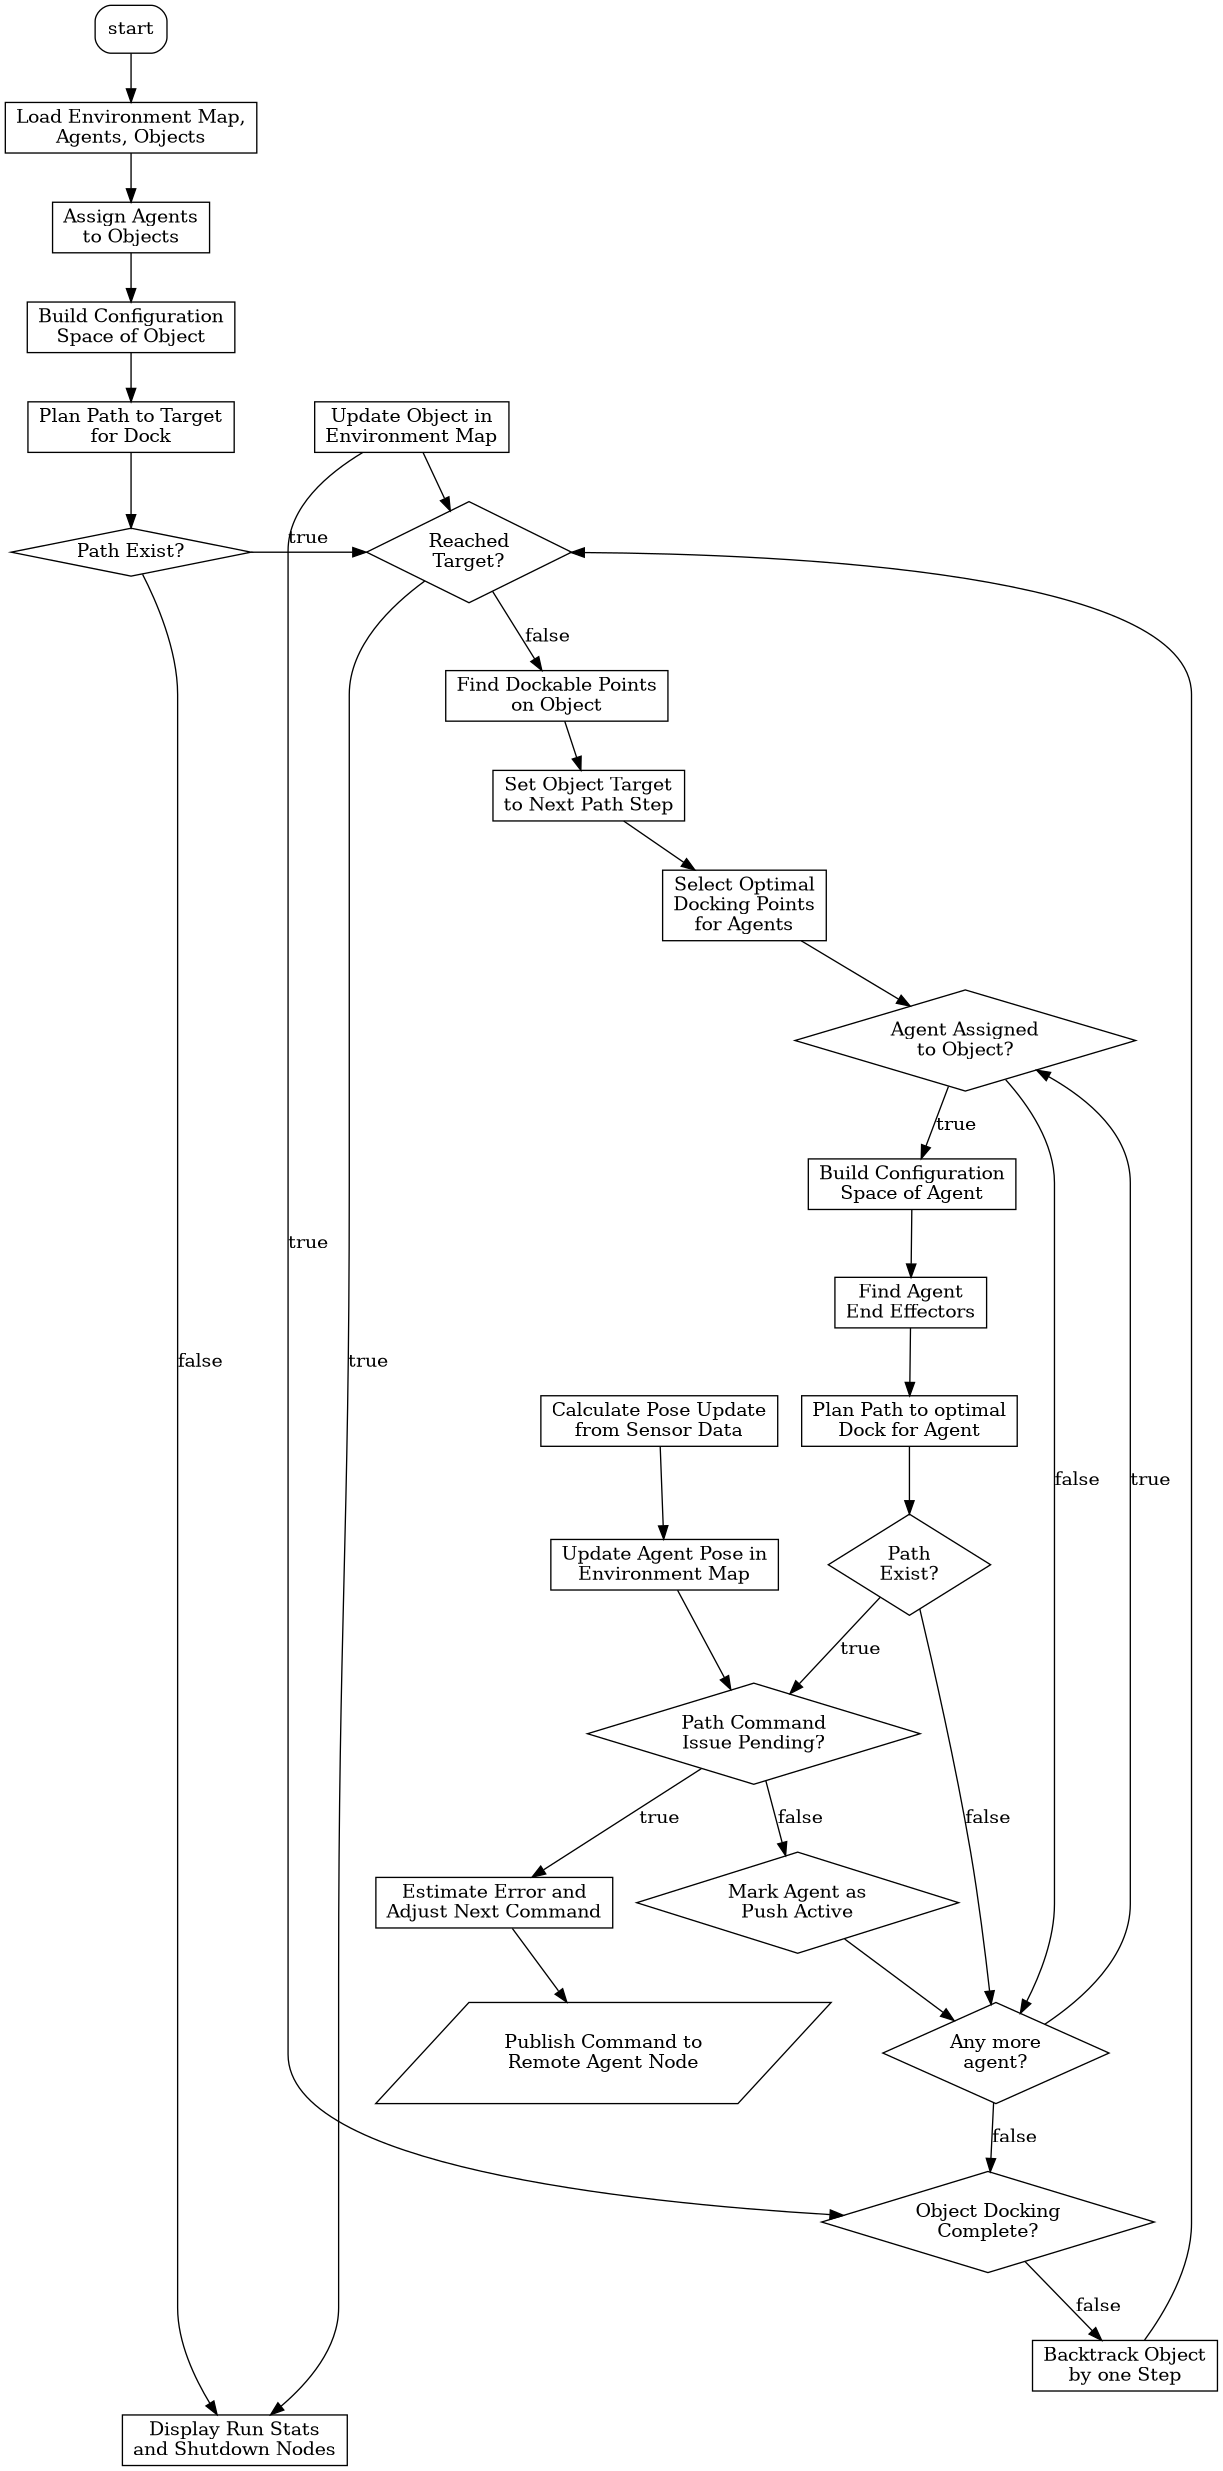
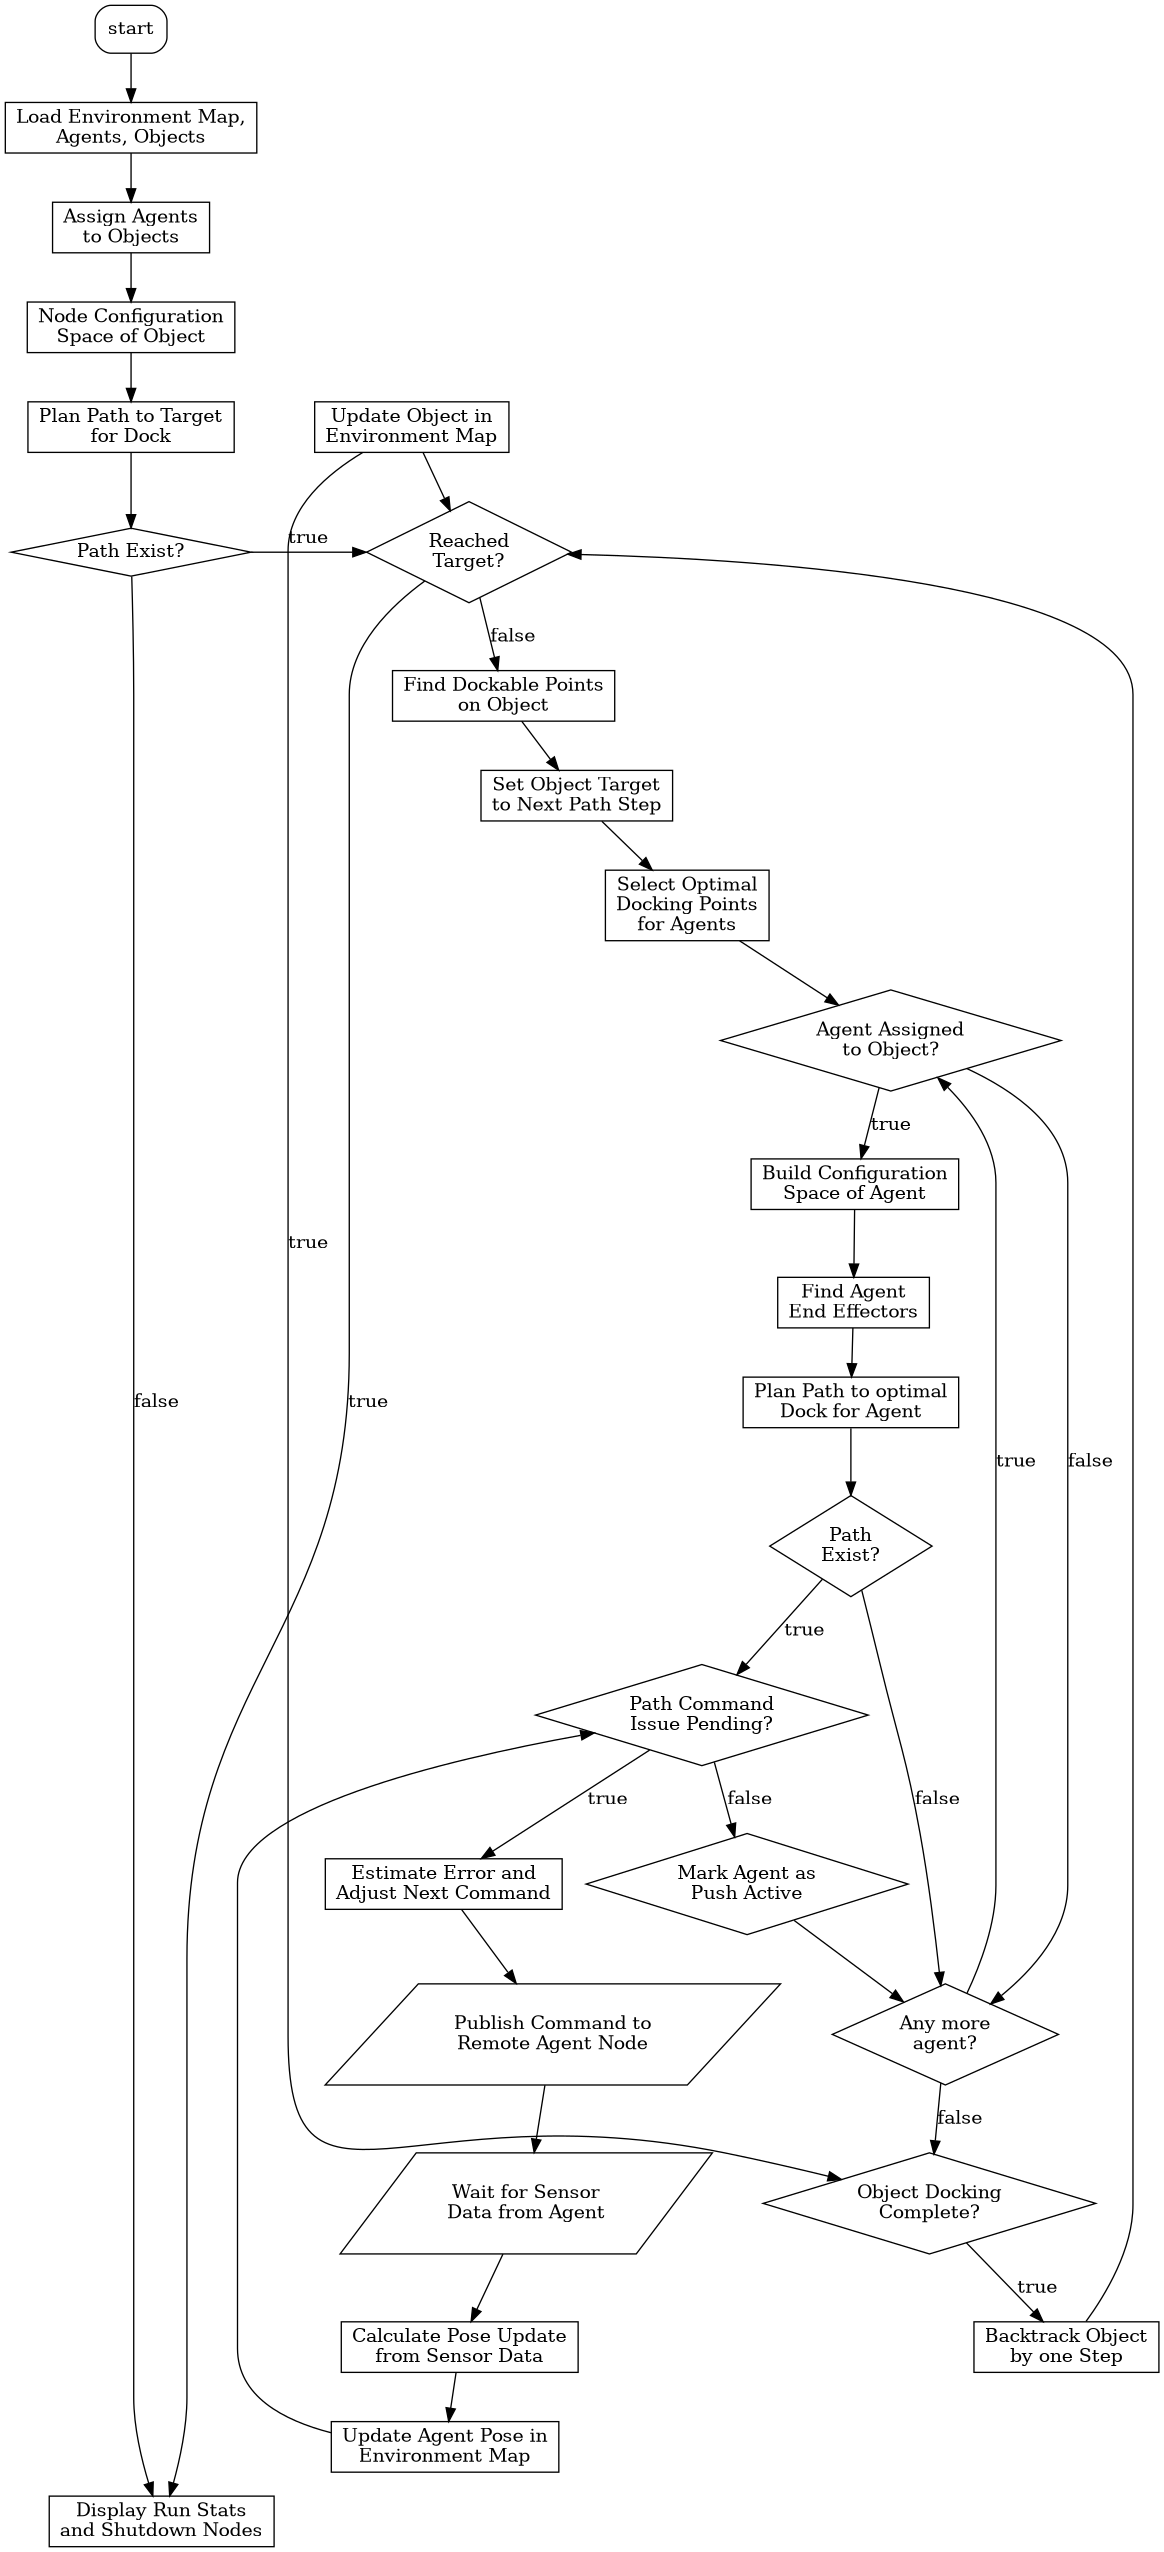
node "Build Configuration Space of Object": label "Build Configuration Space of Object" -> "Node Configuration Space of Object"
node "Wait for Sensor Data from Agent": added
edge "Object Docking Complete?" -> "Backtrack Object by one Step": label "false" -> "true"
